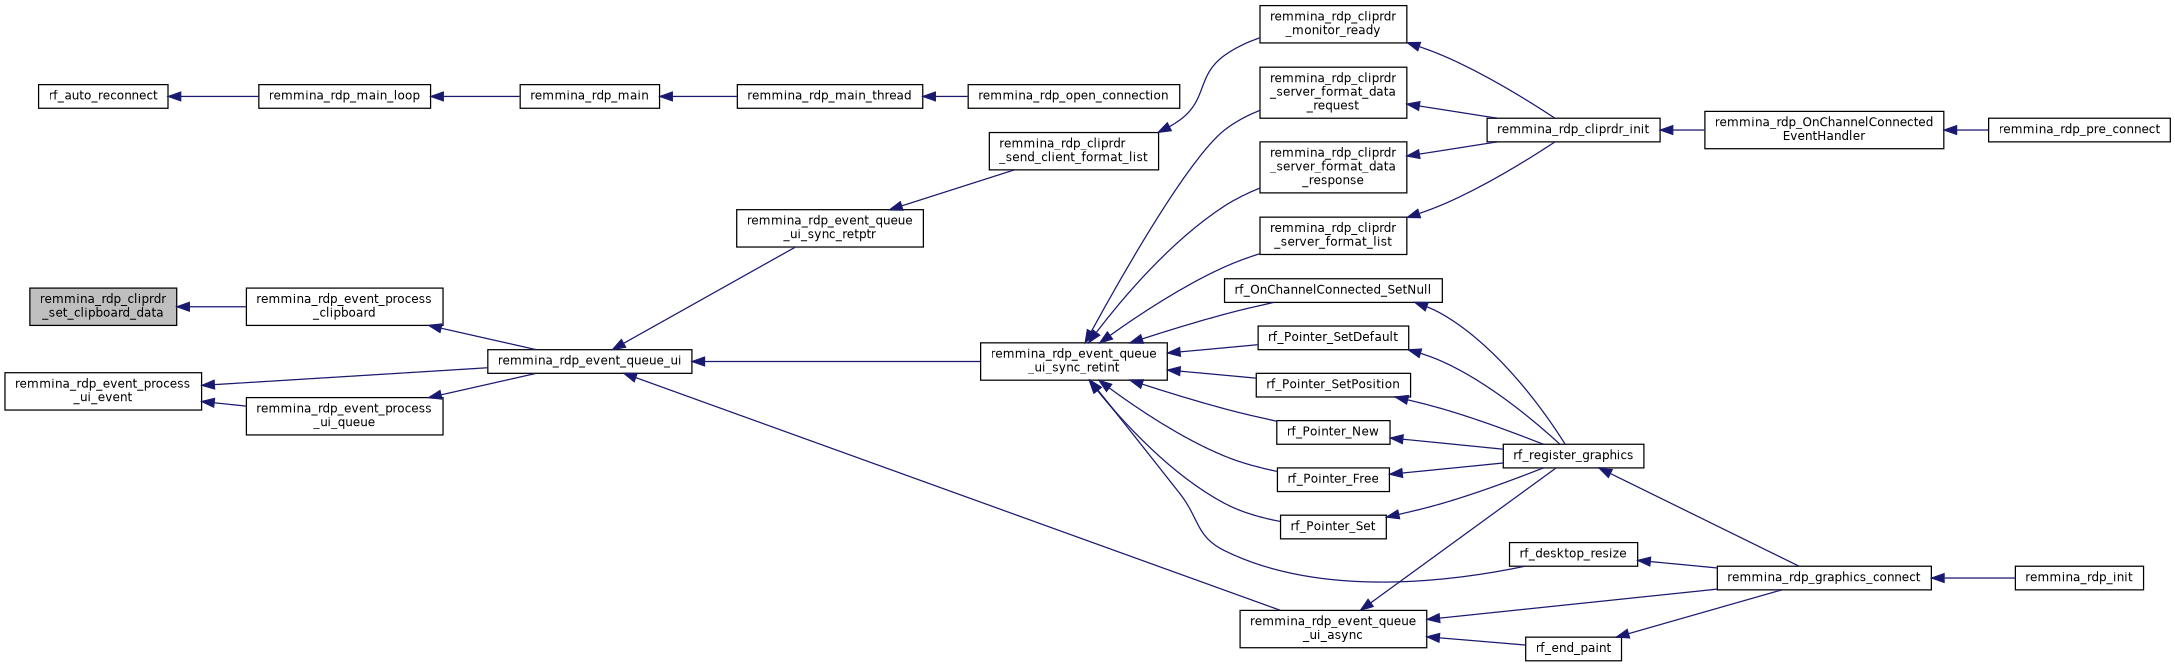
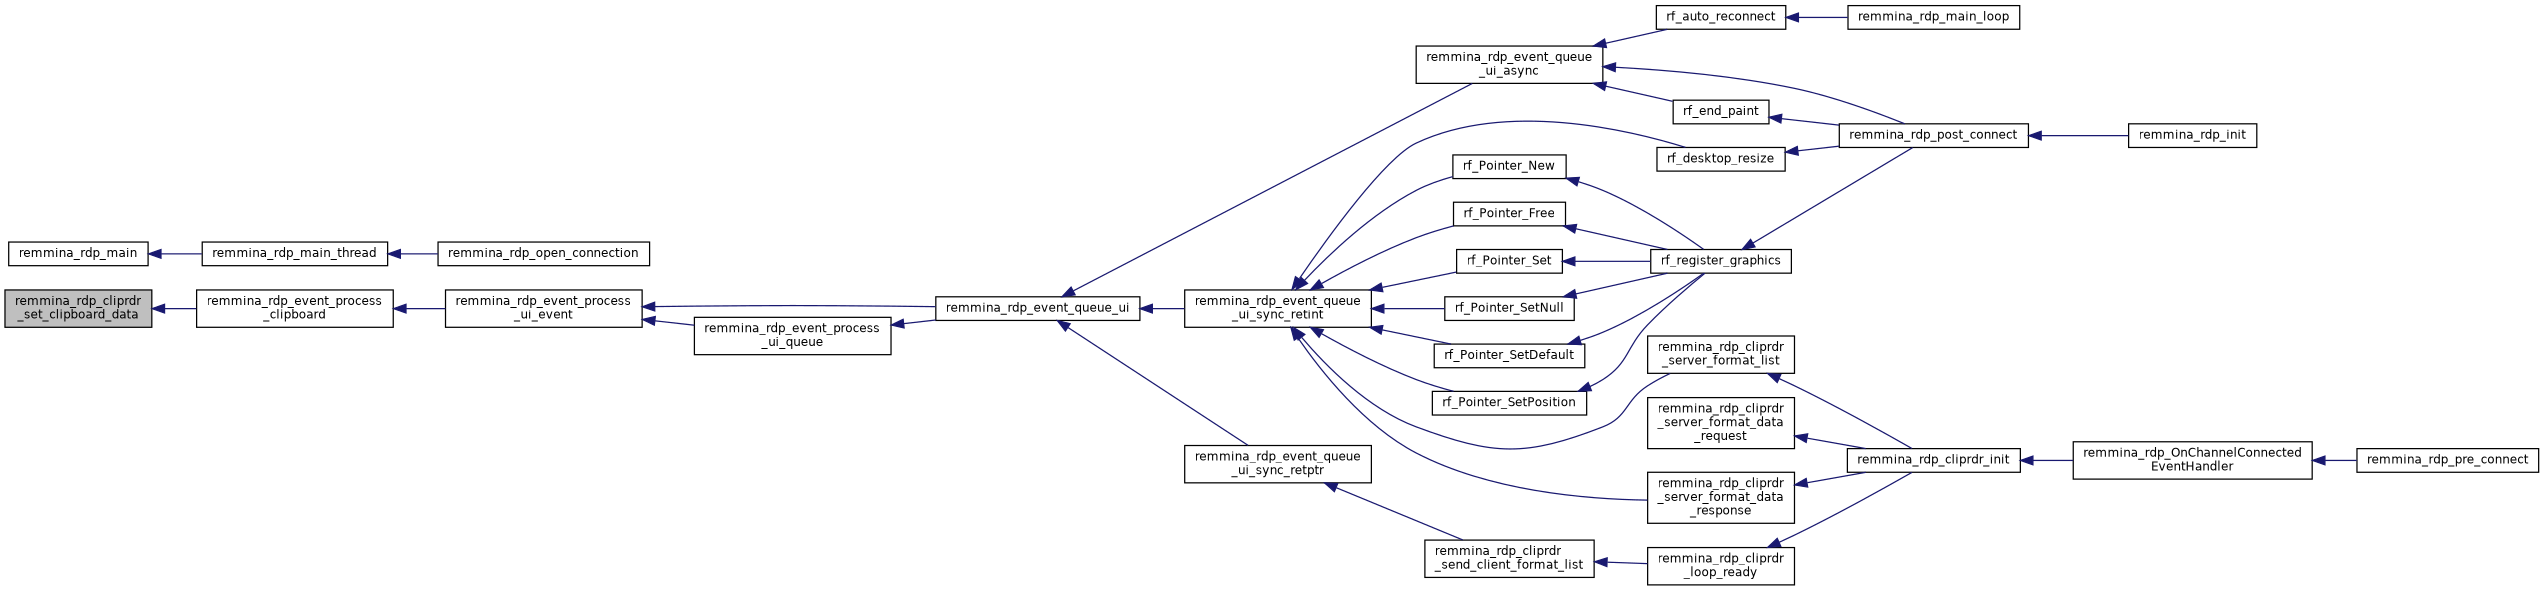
node "remmina_rdp_cliprdr _monitor_ready": label "remmina_rdp_cliprdr _monitor_ready" -> "remmina_rdp_cliprdr _loop_ready"
edge "remmina_rdp_main" -> "remmina_rdp_main_loop": removed
edge "remmina_rdp_cliprdr _server_format_data _request" -> "remmina_rdp_event_queue _ui_sync_retint": removed
node "rf_OnChannelConnected_SetNull": label "rf_OnChannelConnected_SetNull" -> "rf_Pointer_SetNull"
edge "remmina_rdp_event_queue_ui" -> "remmina_rdp_event_process _clipboard": now "remmina_rdp_event_process _ui_event" -> "remmina_rdp_event_process _clipboard"
edge "rf_register_graphics" -> "remmina_rdp_event_queue _ui_async": now "rf_auto_reconnect" -> "remmina_rdp_event_queue _ui_async"
node "remmina_rdp_graphics_connect": label "remmina_rdp_graphics_connect" -> "remmina_rdp_post_connect"
